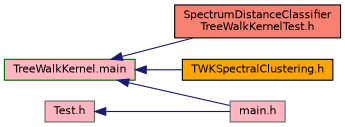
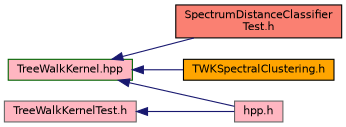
node "SpectrumDistanceClassifier TreeWalkKernelTest.h": label "SpectrumDistanceClassifier TreeWalkKernelTest.h" -> "SpectrumDistanceClassifier Test.h"
node "TreeWalkKernel.main": label "TreeWalkKernel.main" -> "TreeWalkKernel.hpp"
node "Test.h": label "Test.h" -> "TreeWalkKernelTest.h"
node "main.h": label "main.h" -> "hpp.h"
